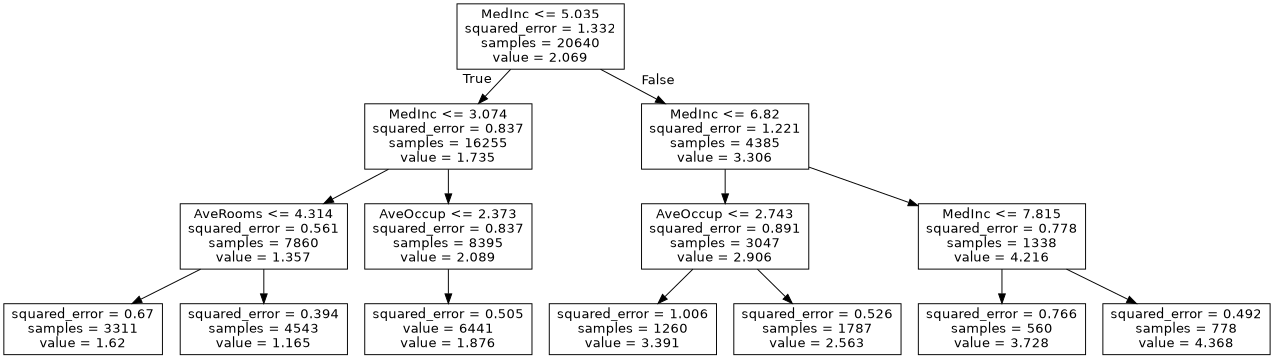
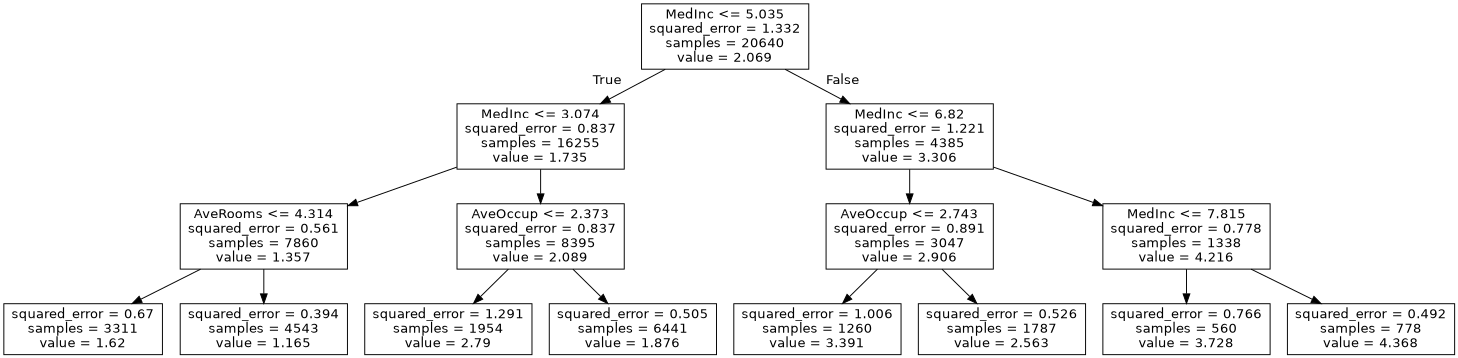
node "squared_error = 0.505 value = 6441 value = 1.876": label "squared_error = 0.505 value = 6441 value = 1.876" -> "squared_error = 0.505 samples = 6441 value = 1.876"
node "squared_error = 1.291 samples = 1954 value = 2.79": added
